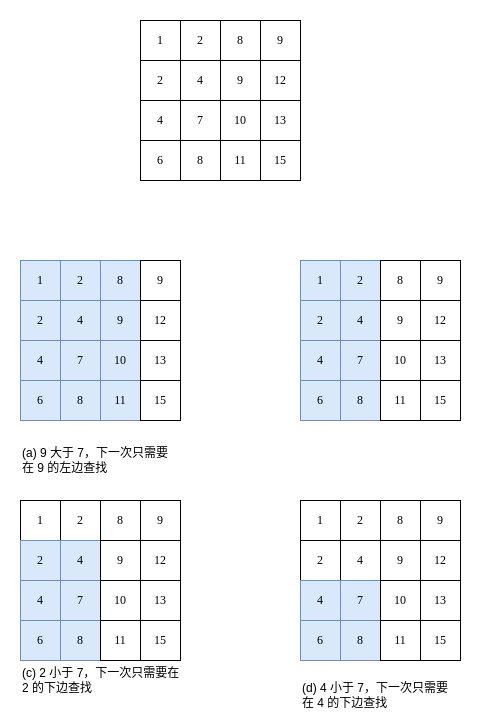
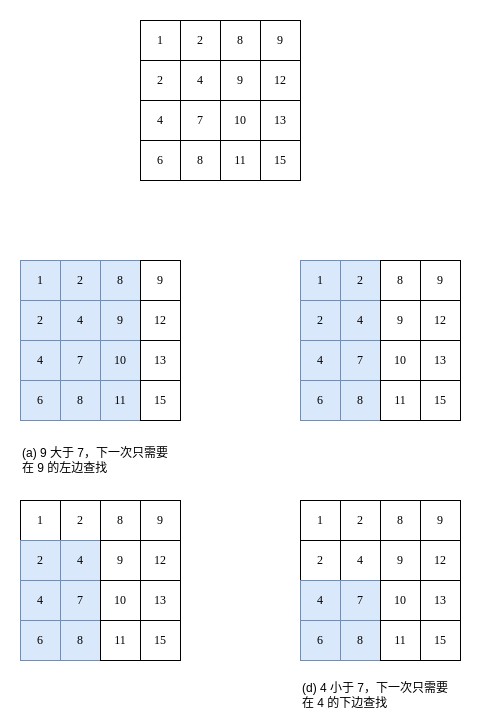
node "(c) 2 小于 7，下一次只需要在 2 的下边查找": removed
